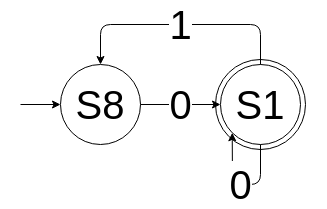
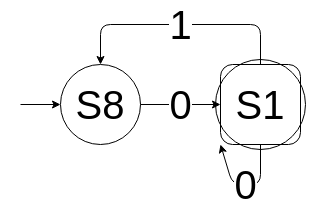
node "S1": shape ellipse -> rounded rectangle
